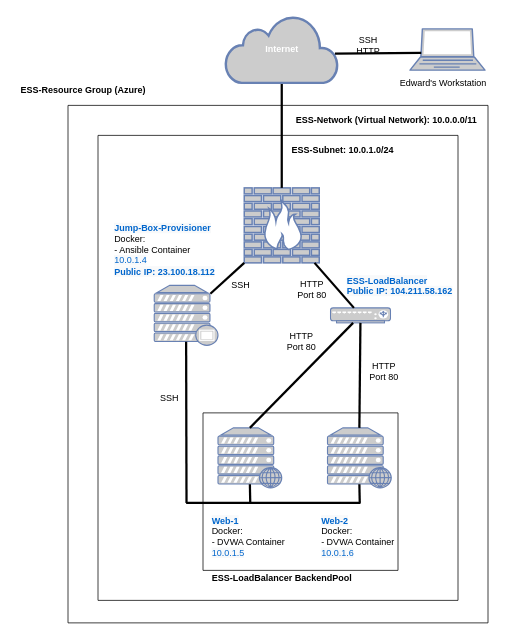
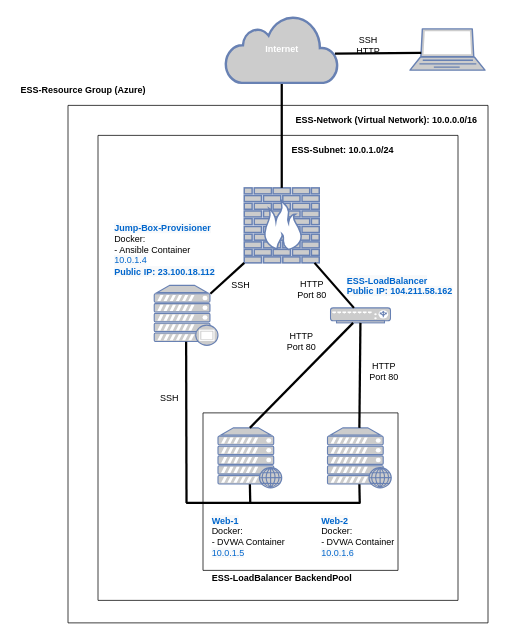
node "Edward's Workstation": removed
node "ESS-Network (Virtual Network): 10.0.0.0/11": label "ESS-Network (Virtual Network): 10.0.0.0/11" -> "ESS-Network (Virtual Network): 10.0.0.0/16"
